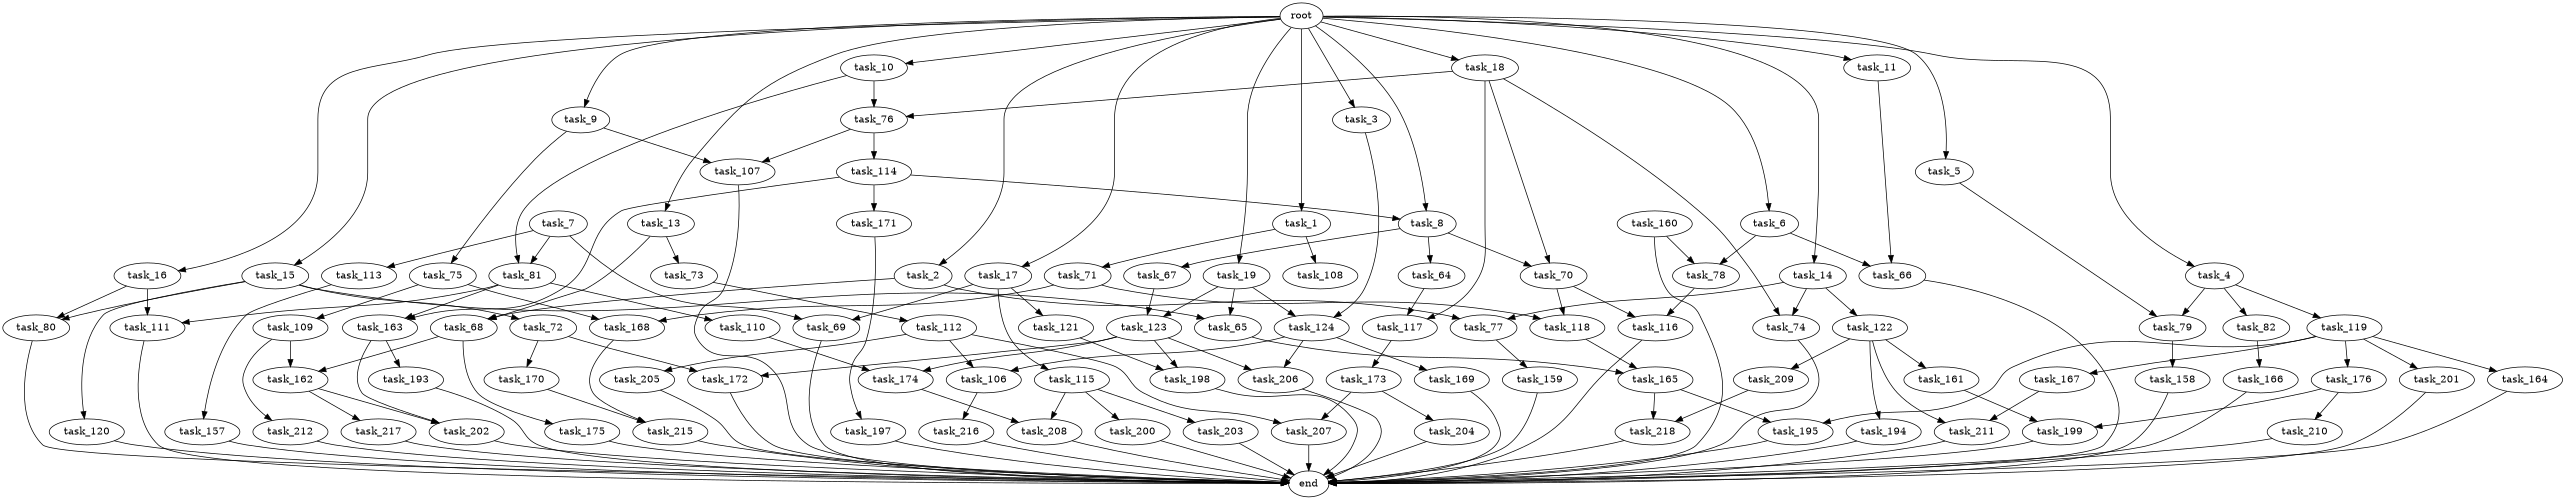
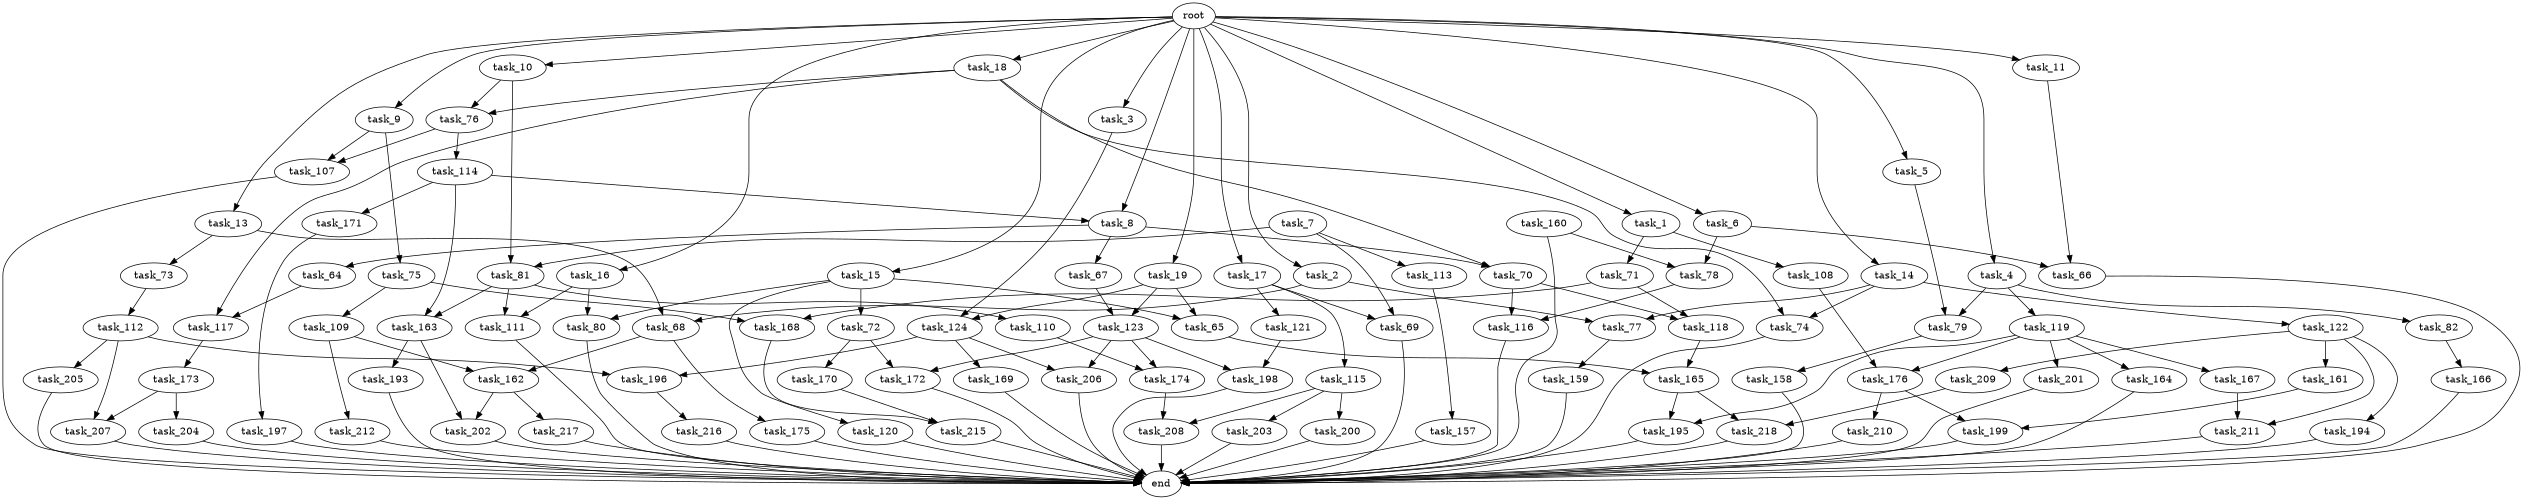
edge "task_108" -> "task_176": added
node "task_106": label "task_106" -> "task_196"
